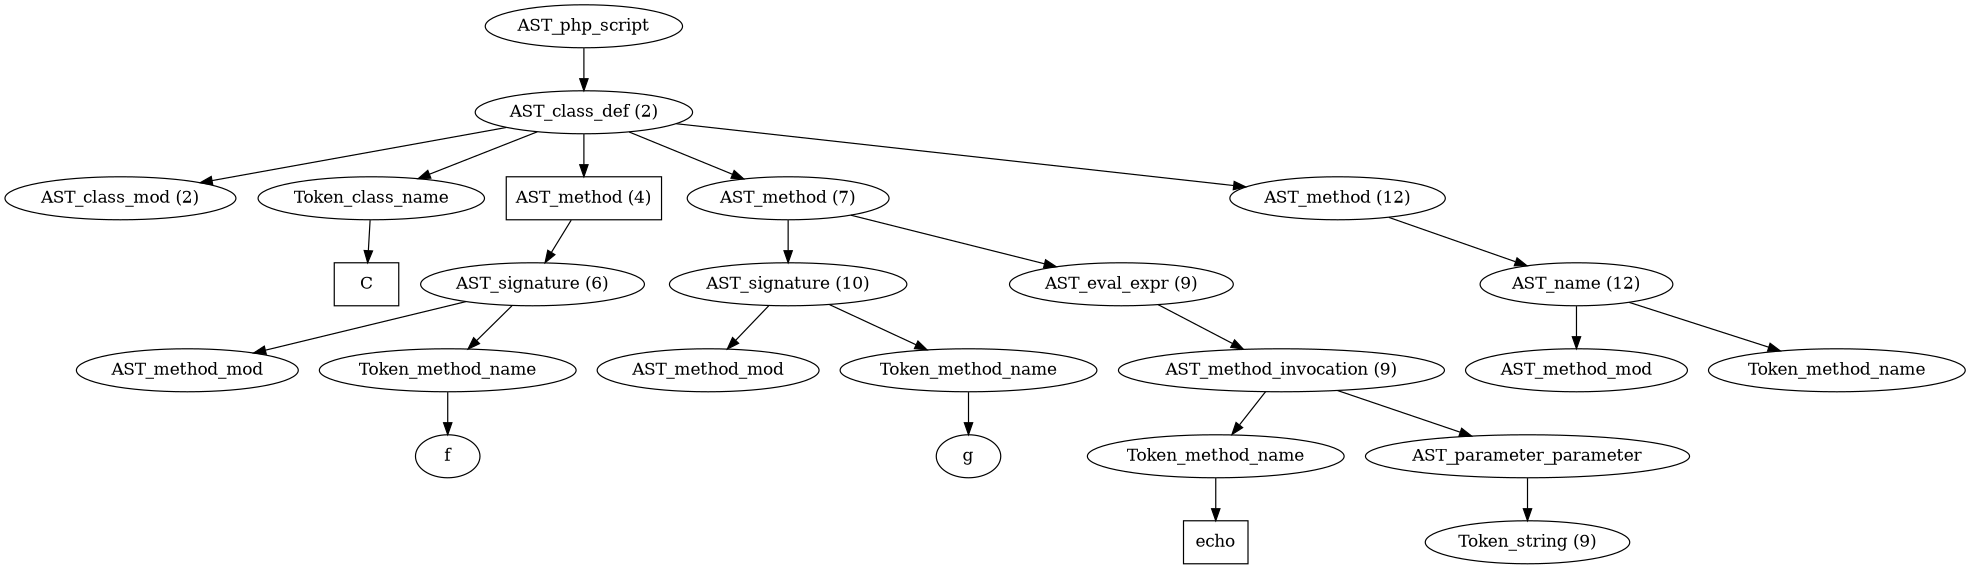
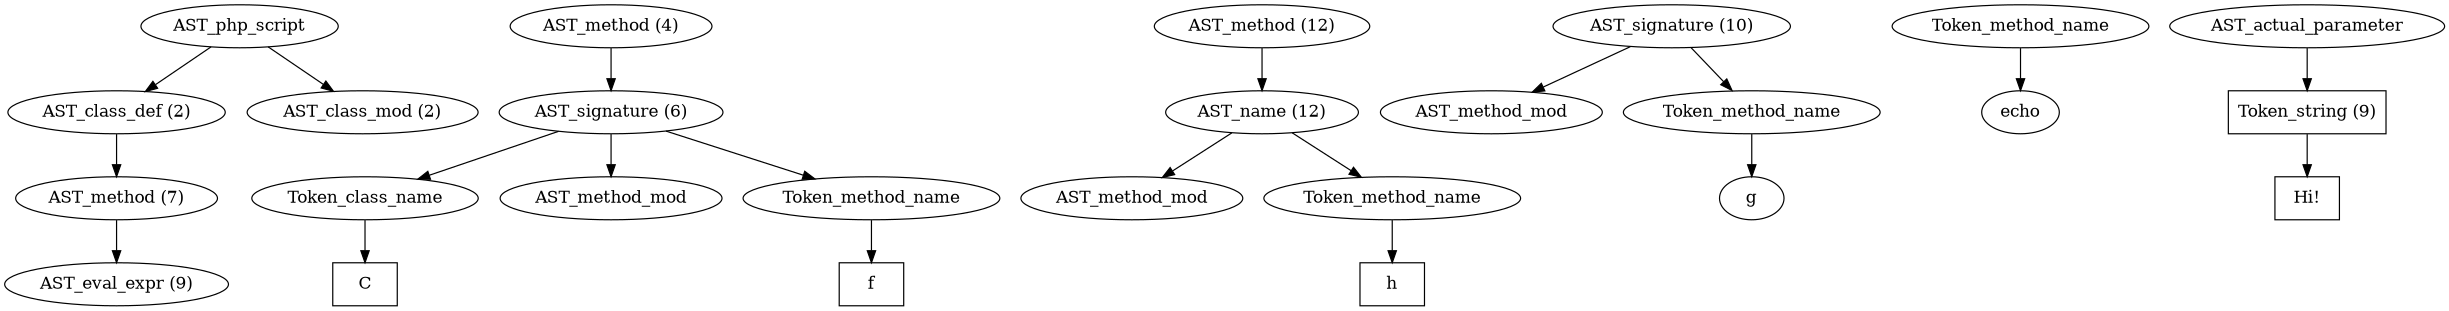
edge "AST_class_def (2)" -> "AST_method (4)": removed
edge "AST_class_def (2)" -> "Token_class_name": now "AST_signature (6)" -> "Token_class_name"
edge "AST_class_def (2)" -> "AST_class_mod (2)": now "AST_php_script" -> "AST_class_mod (2)"
edge "AST_class_def (2)" -> "AST_method (12)": removed
node "AST_method (4)": shape box -> ellipse
node "Hi!": added
edge "AST_method (7)" -> "AST_signature (10)": removed
node "h": added
node "AST_method_invocation (9)": removed
node "f": shape ellipse -> box
node "AST_parameter_parameter": label "AST_parameter_parameter" -> "AST_actual_parameter"
node "echo": shape box -> ellipse
node "Token_string (9)": shape ellipse -> box
